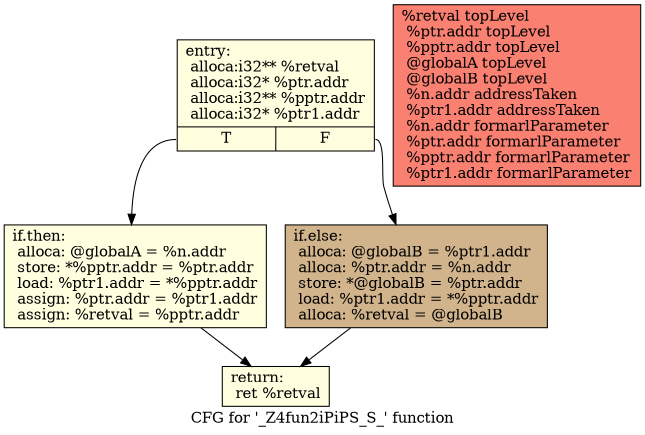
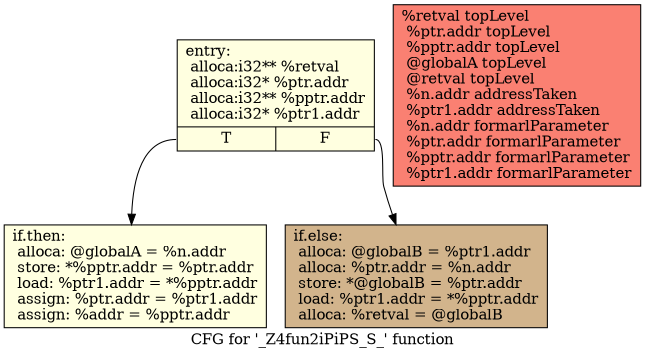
node "%retval topLevel": text "@globalB topLevel" -> "@retval topLevel"
node "if.then:": text "assign: %retval = %pptr.addr" -> "assign: %addr = %pptr.addr"
node "return:": removed
